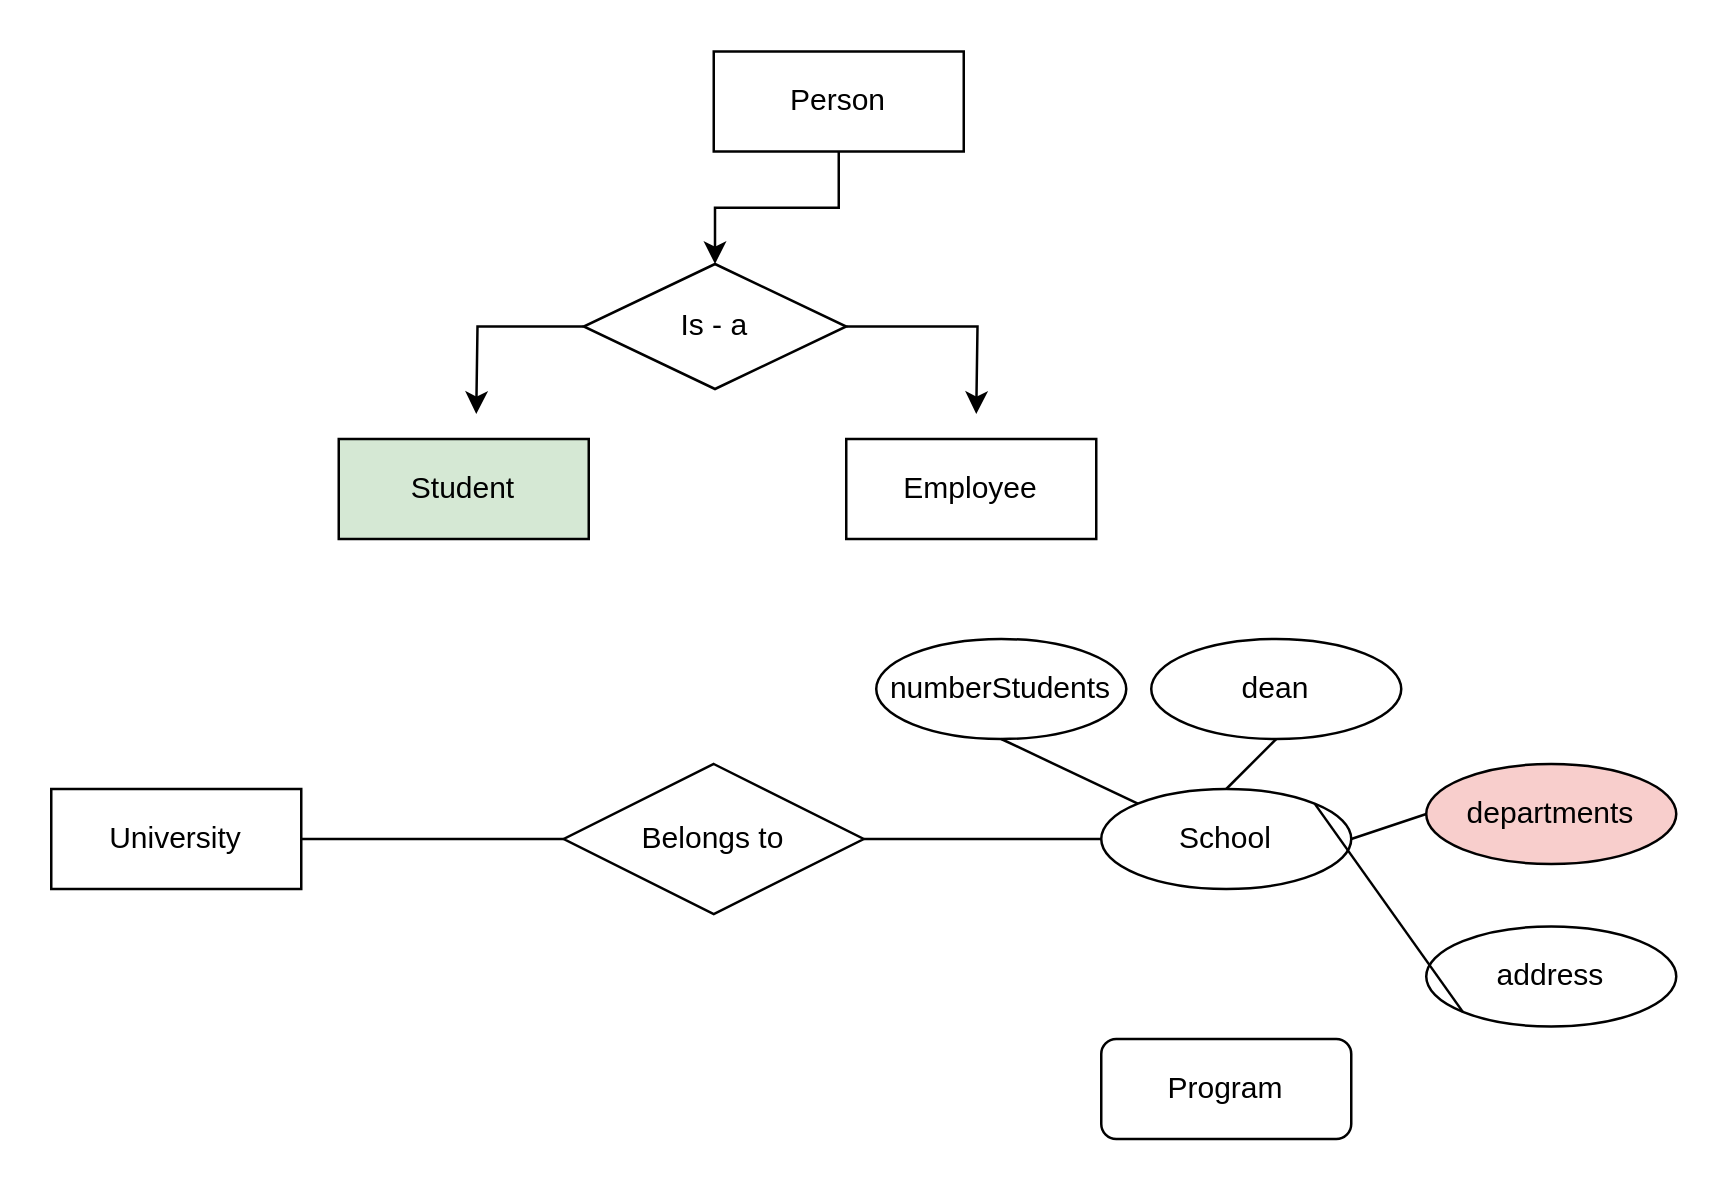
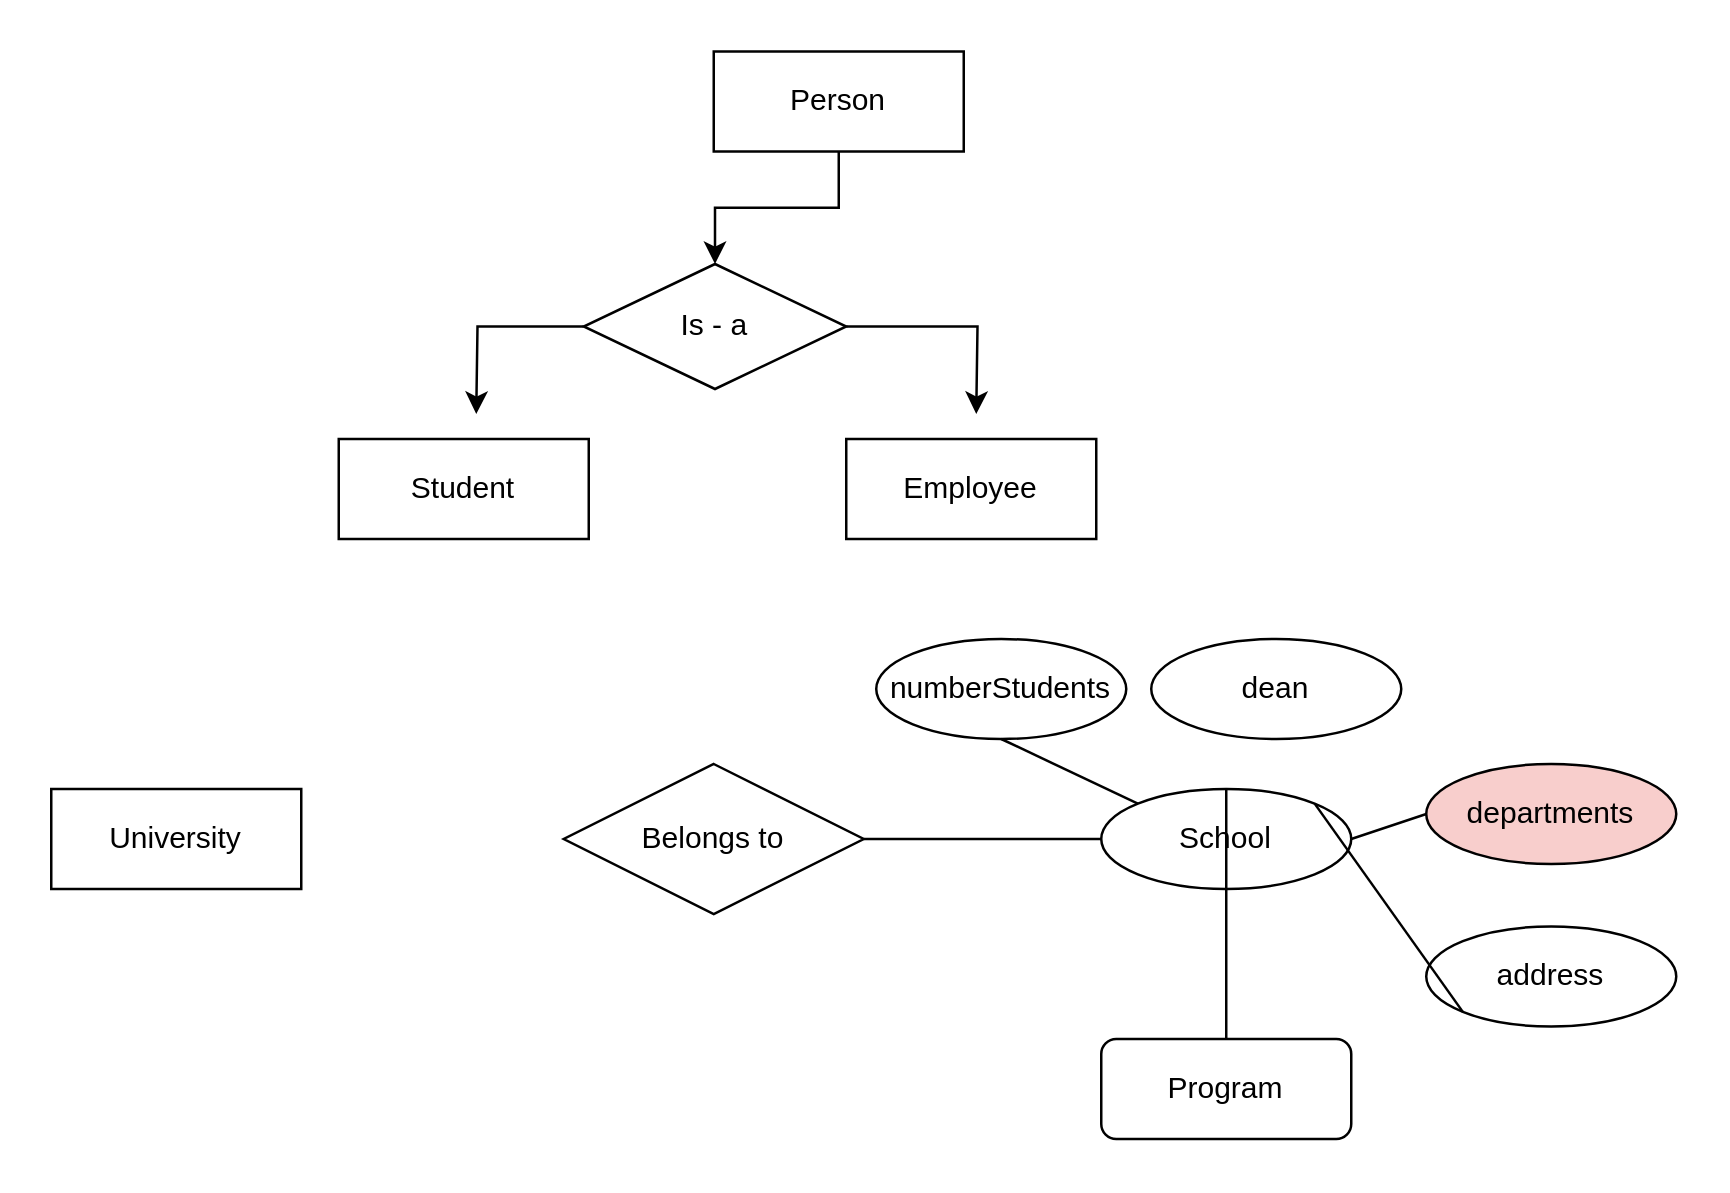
node "Student": fillcolor #d5e8d4 -> #ffffff
edge "dean" -- "School": now "Program" -- "School"
edge "University" -- "Belongs to": removed
